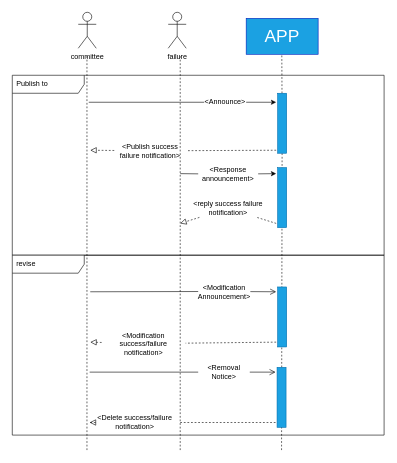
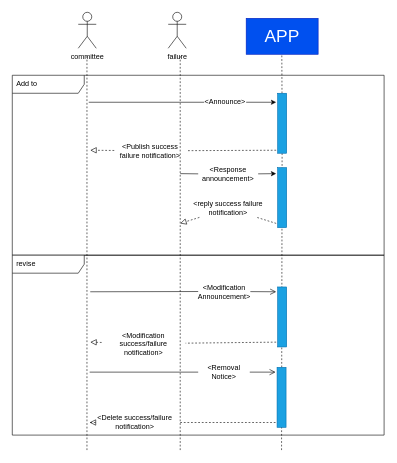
node "APP": fillcolor #1ba1e2 -> #0050ef
node "Publish to": label "Publish to" -> "Add to"
